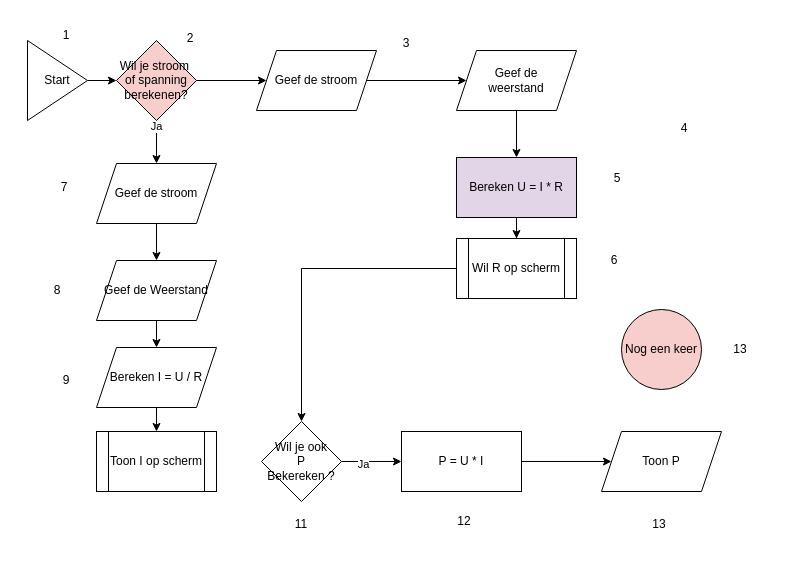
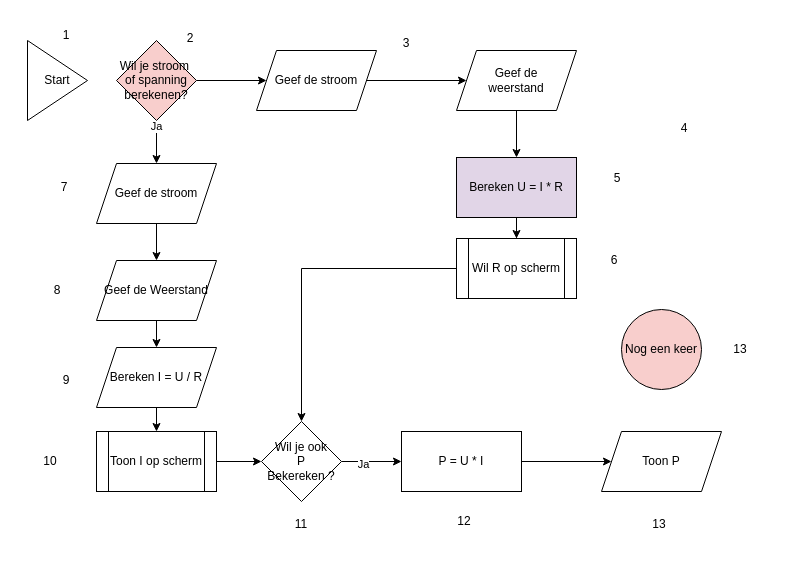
edge "Start" -> "Wil je stroom of spanning berekenen?": removed
node "10": added
edge "Toon I op scherm" -> "Wil je ook P Bekereken ?": added
